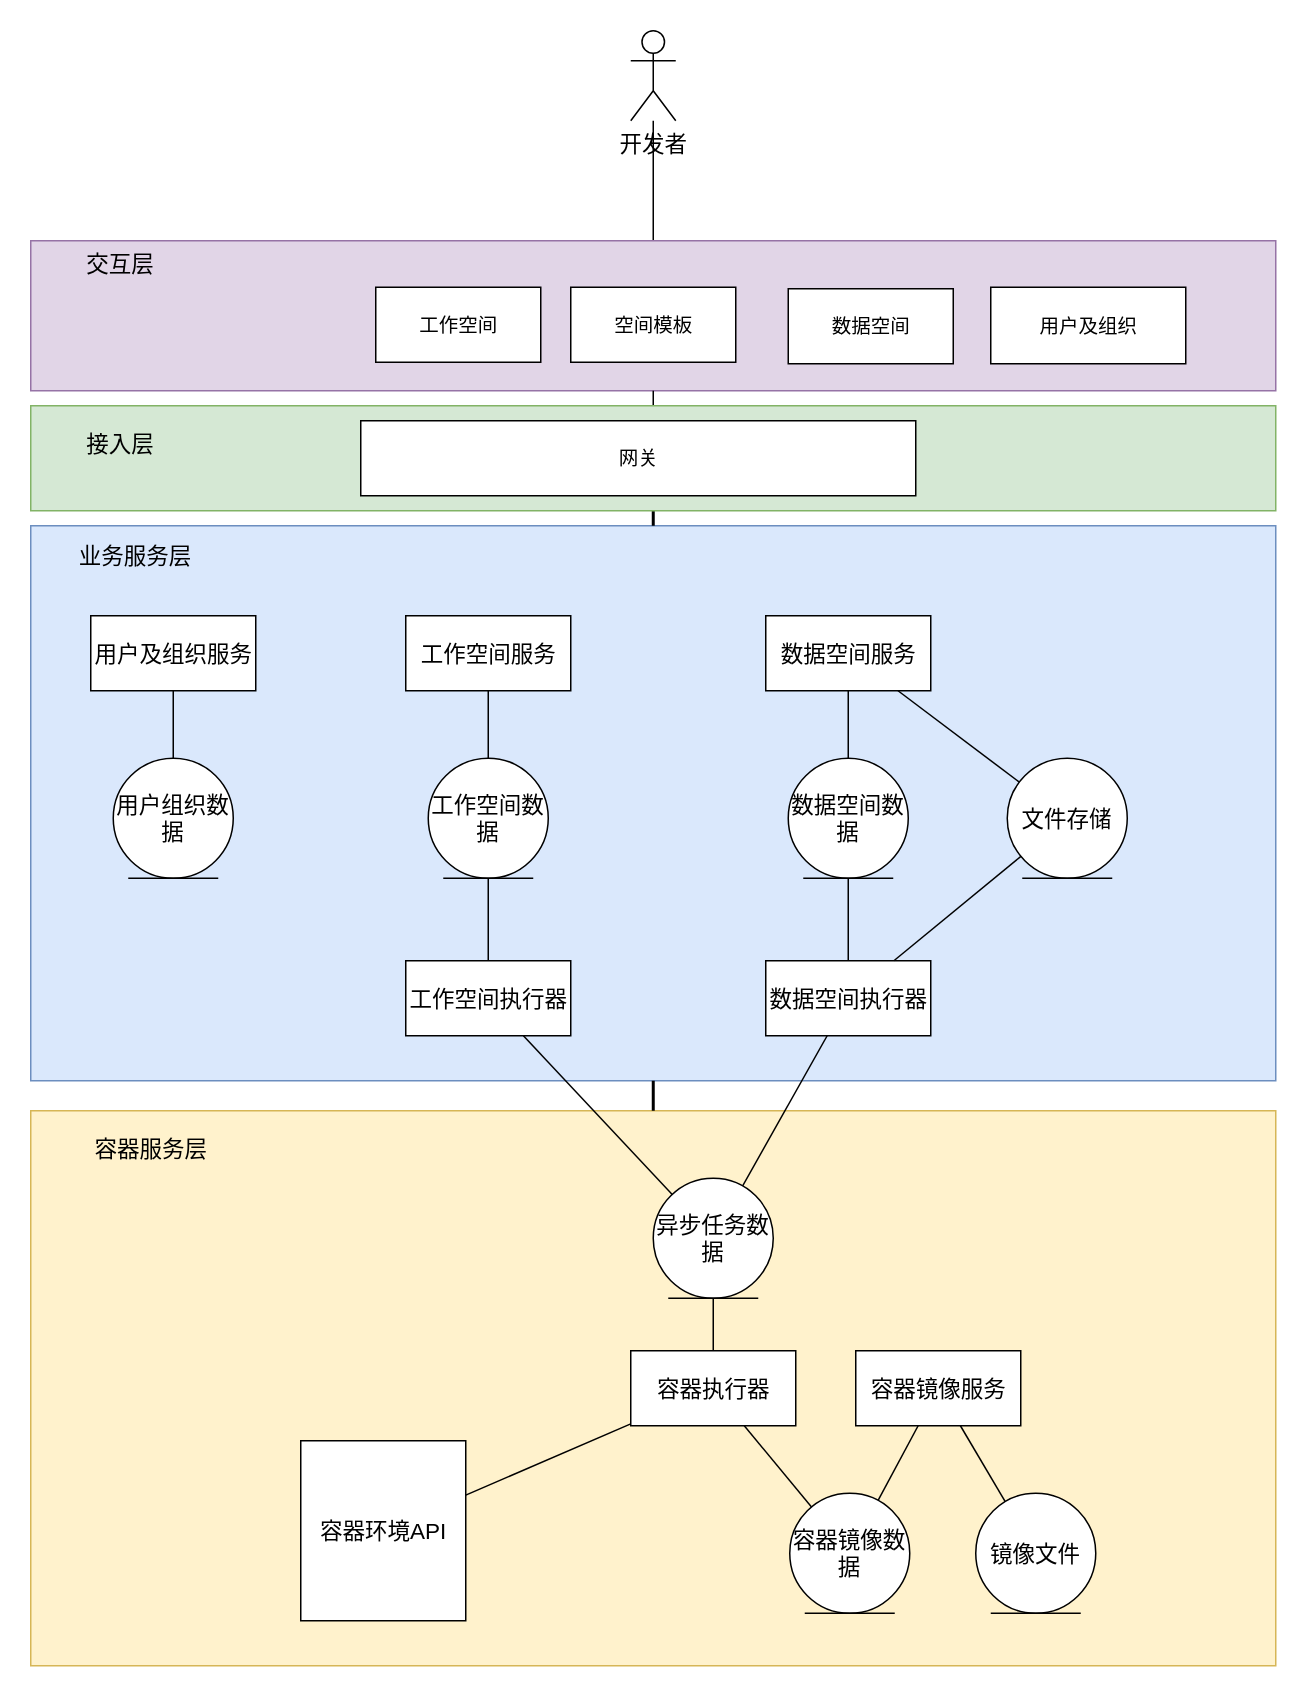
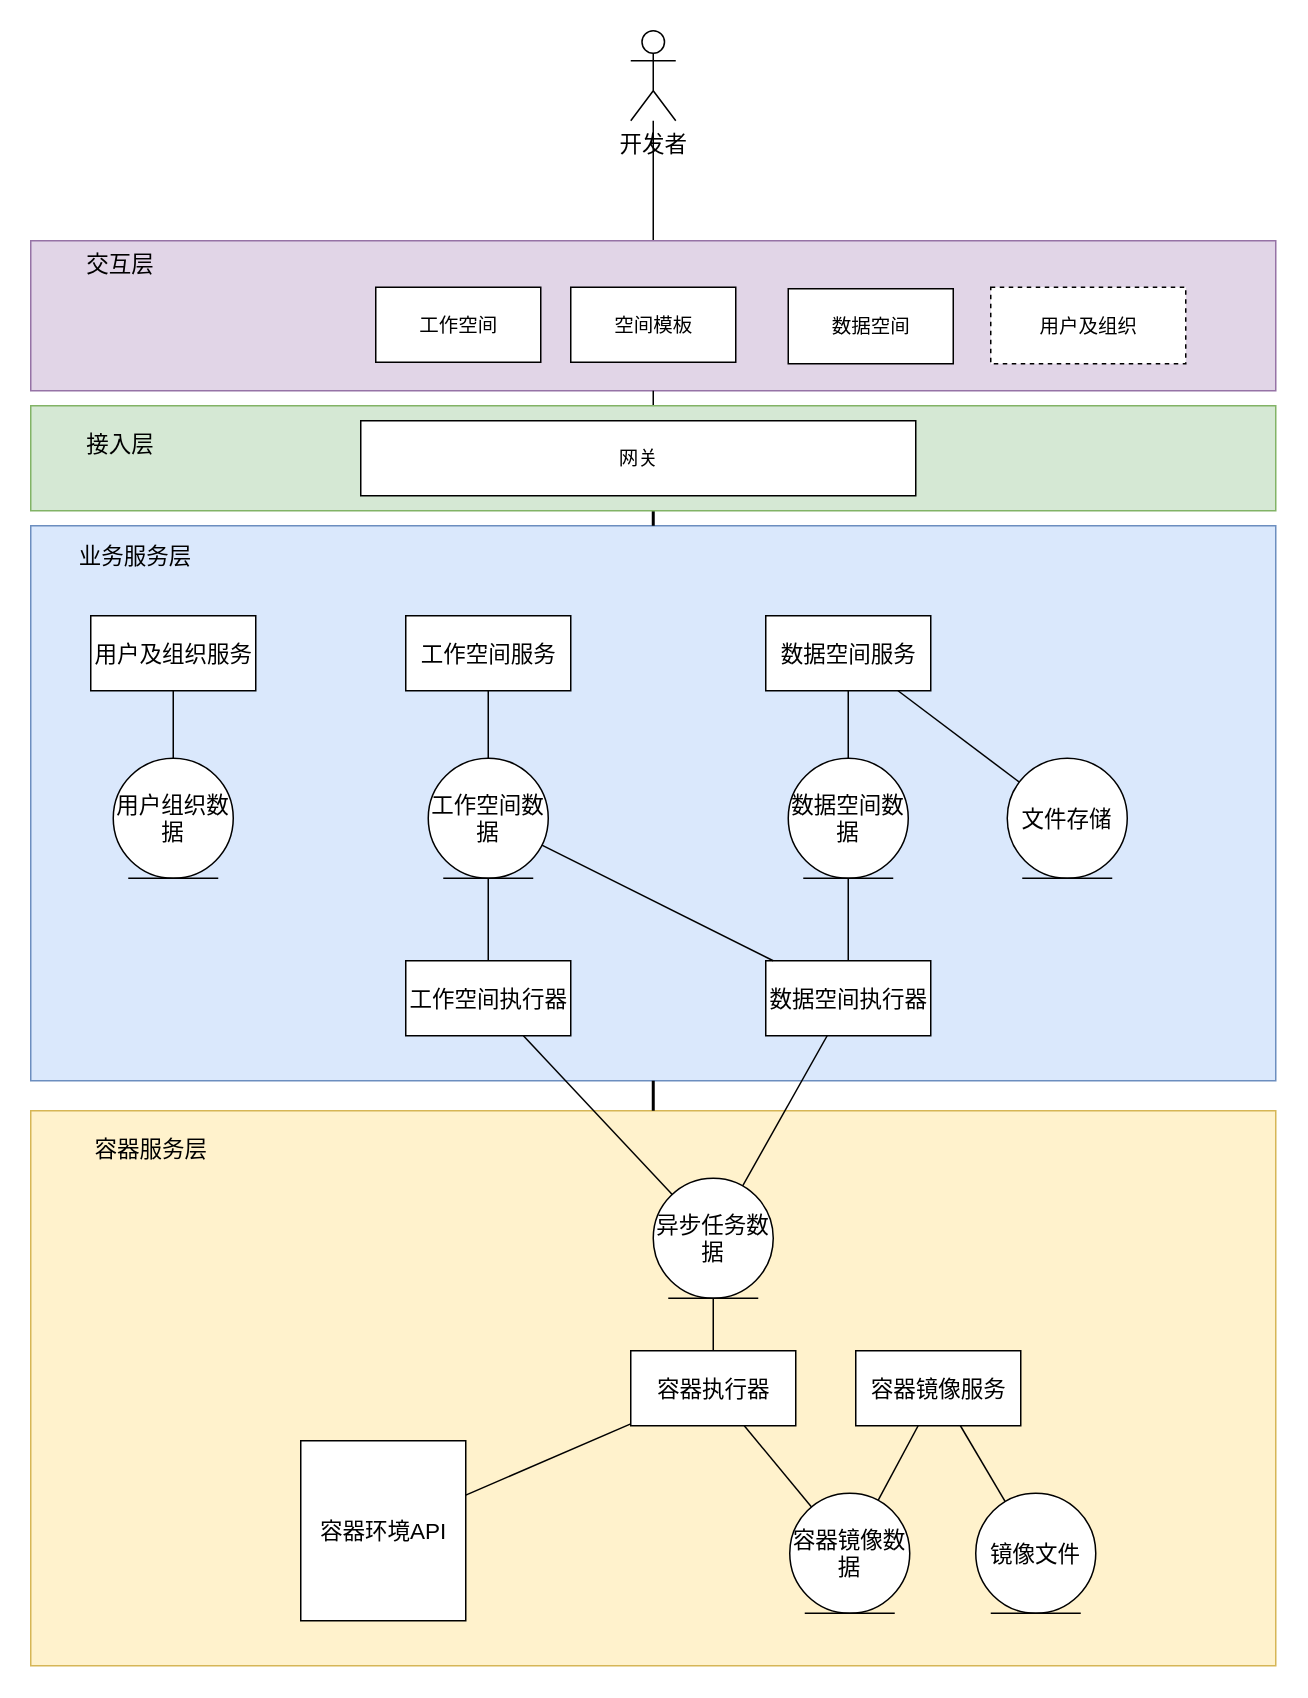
node "用户及组织": style solid -> dashed
edge "文件存储" -- "数据空间执行器": now "工作空间数据" -- "数据空间执行器"
